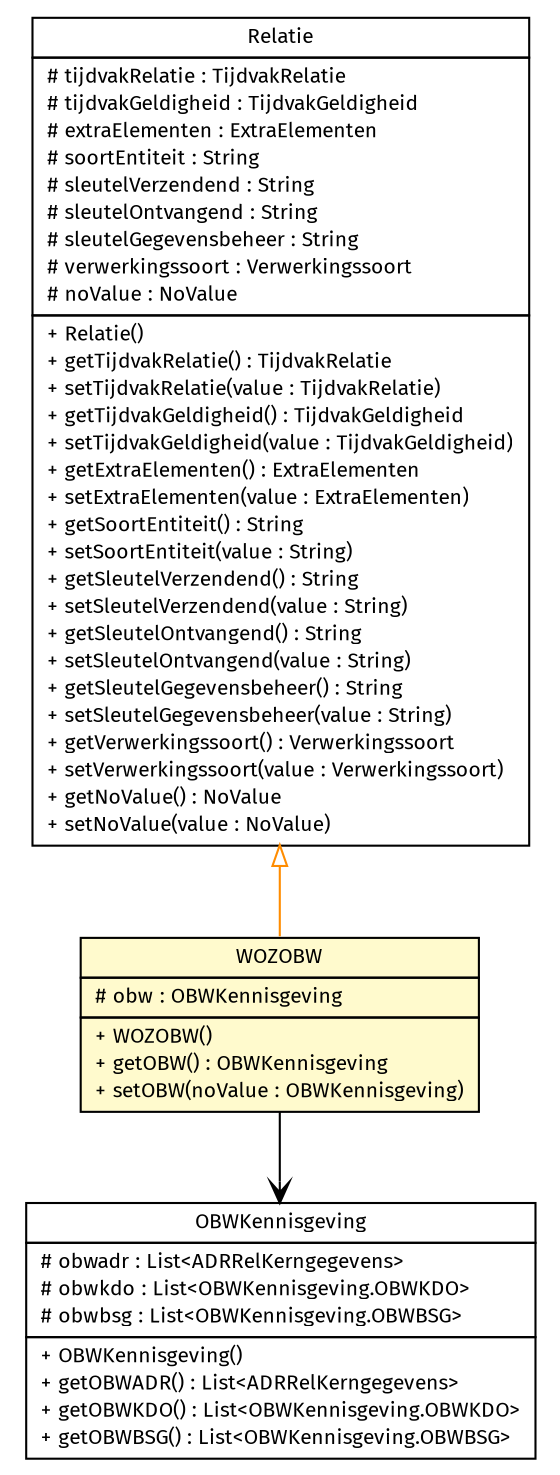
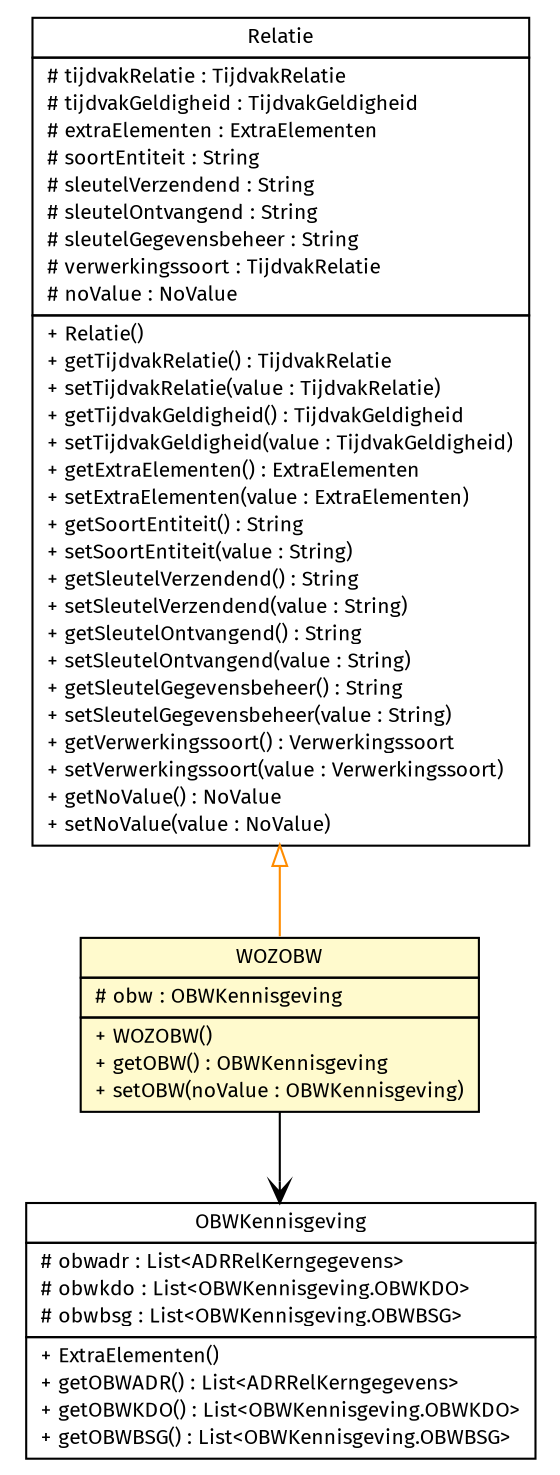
node "Relatie": text "# verwerkingssoort : Verwerkingssoort" -> "# verwerkingssoort : TijdvakRelatie"
node "OBWKennisgeving": text "+ OBWKennisgeving()" -> "+ ExtraElementen()"
